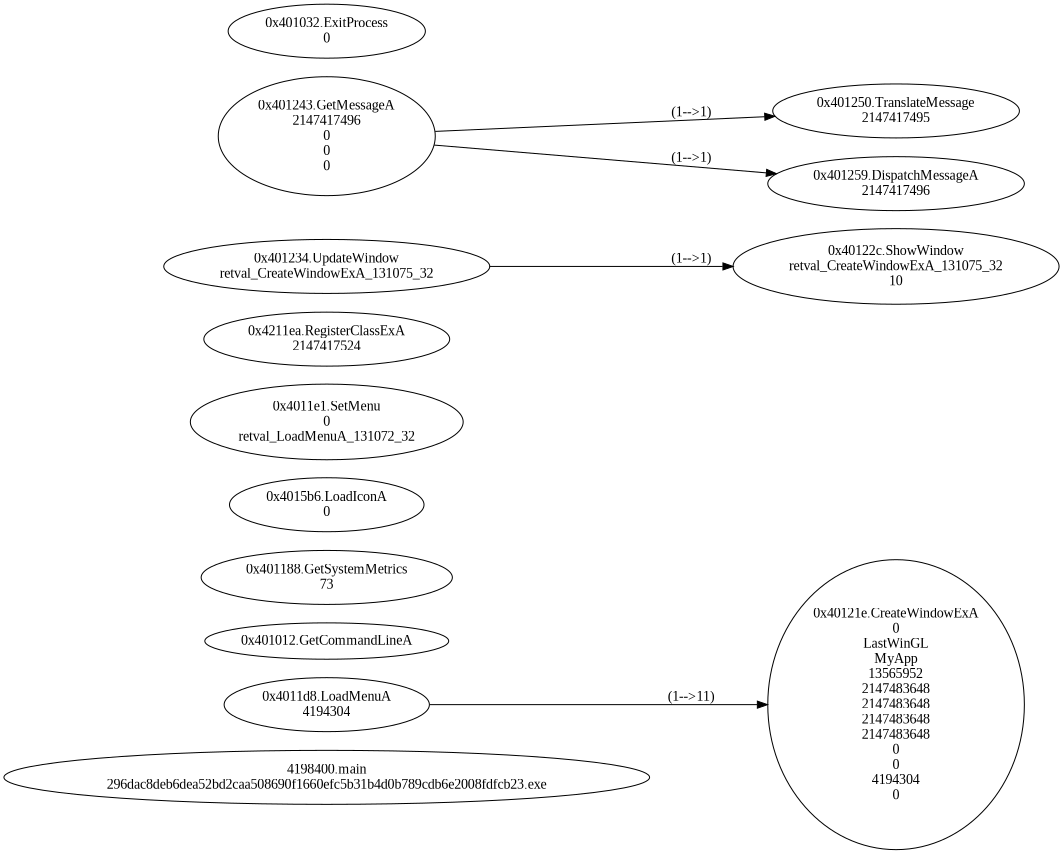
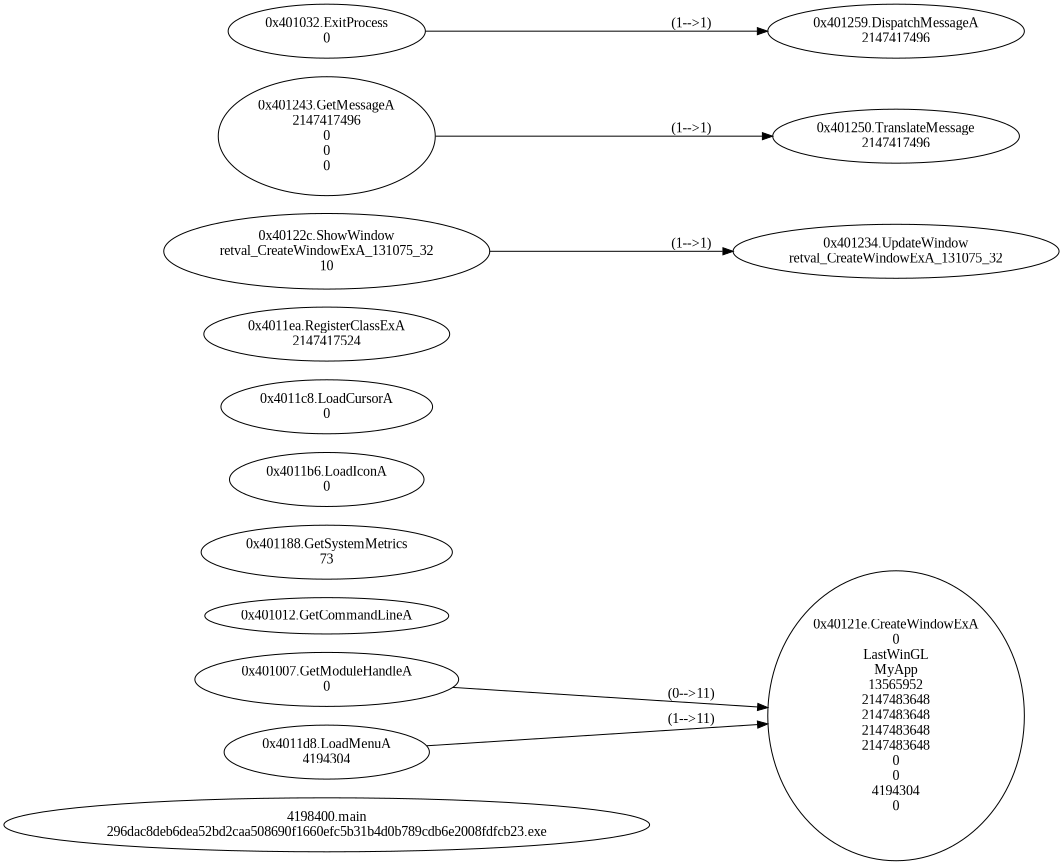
node "0x401250.TranslateMessage 2147417495": label "0x401250.TranslateMessage 2147417495" -> "0x401250.TranslateMessage 2147417496"
edge "0x401243.GetMessageA 2147417496 0 0 0" -> "0x401259.DispatchMessageA 2147417496": now "0x401032.ExitProcess 0" -> "0x401259.DispatchMessageA 2147417496"
edge "0x401234.UpdateWindow retval_CreateWindowExA_131075_32" -> "0x40122c.ShowWindow retval_CreateWindowExA_131075_32 10": reversed
node "0x4211ea.RegisterClassExA 2147417524": label "0x4211ea.RegisterClassExA 2147417524" -> "0x4011ea.RegisterClassExA 2147417524"
node "0x4011c8.LoadCursorA 0": added
node "0x4011e1.SetMenu 0 retval_LoadMenuA_131072_32": removed
node "0x4015b6.LoadIconA 0": label "0x4015b6.LoadIconA 0" -> "0x4011b6.LoadIconA 0"
node "0x401007.GetModuleHandleA 0": added
